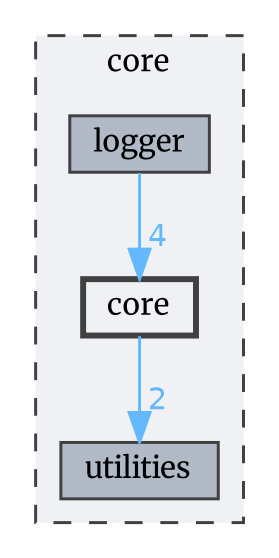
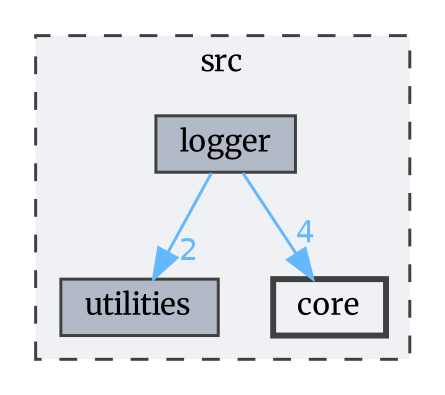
cluster "core": label "core" -> "src"
edge "core" -> "utilities": now "logger" -> "utilities"
